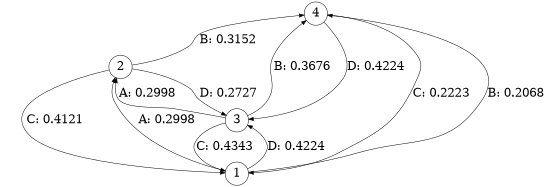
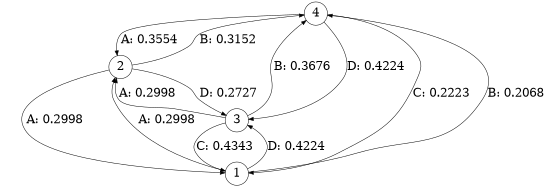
edge "4" -> "2": added, label "A: 0.3554"
edge "2" -> "1": label "C: 0.4121   " -> "A: 0.2998   "
